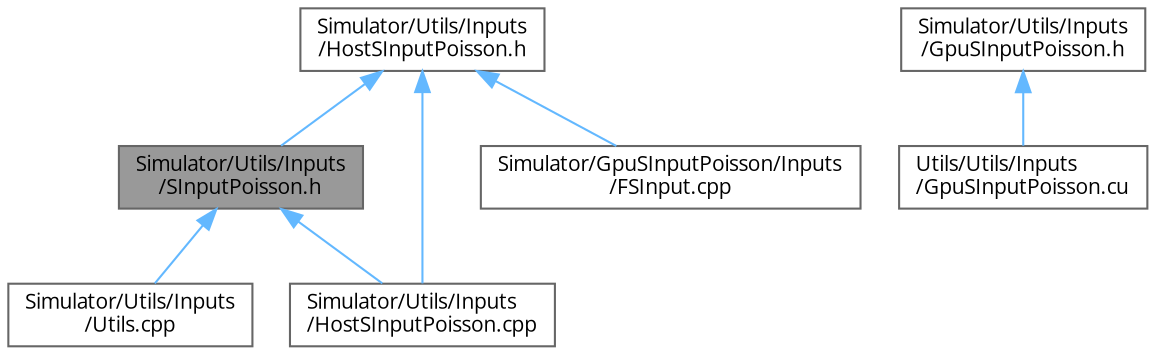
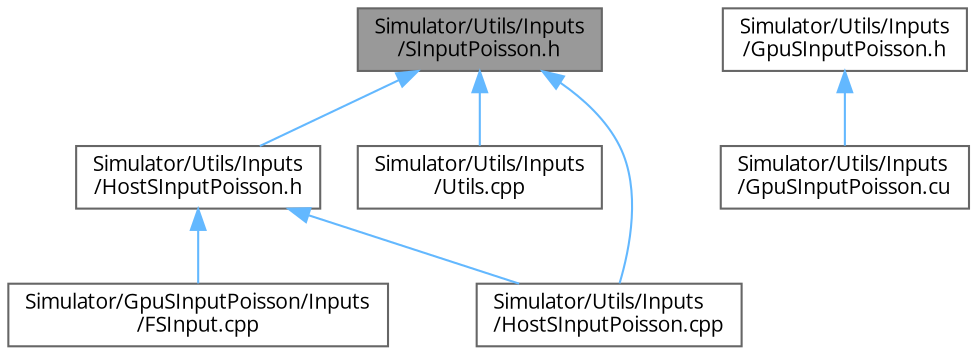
edge "Simulator/Utils/Inputs /SInputPoisson.h" -> "Simulator/Utils/Inputs /HostSInputPoisson.h": reversed
node "Utils/Utils/Inputs /GpuSInputPoisson.cu": label "Utils/Utils/Inputs /GpuSInputPoisson.cu" -> "Simulator/Utils/Inputs /GpuSInputPoisson.cu"
